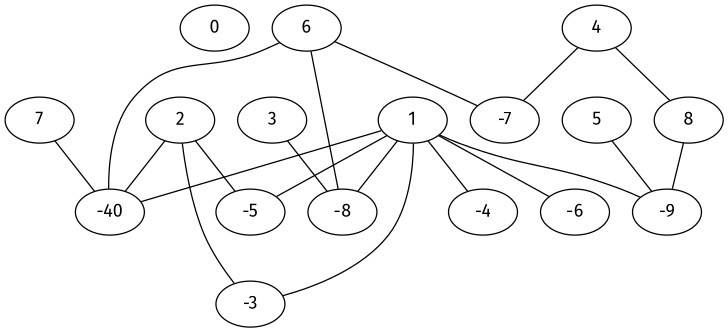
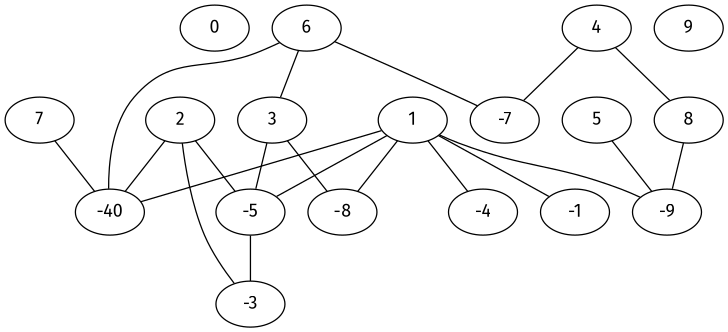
node "9": added
edge "6" -- "-8": now "6" -- "3"
edge "3" -- "-5": added
node "-6": label "-6" -> "-1"
edge "1" -- "-3": now "-5" -- "-3"
